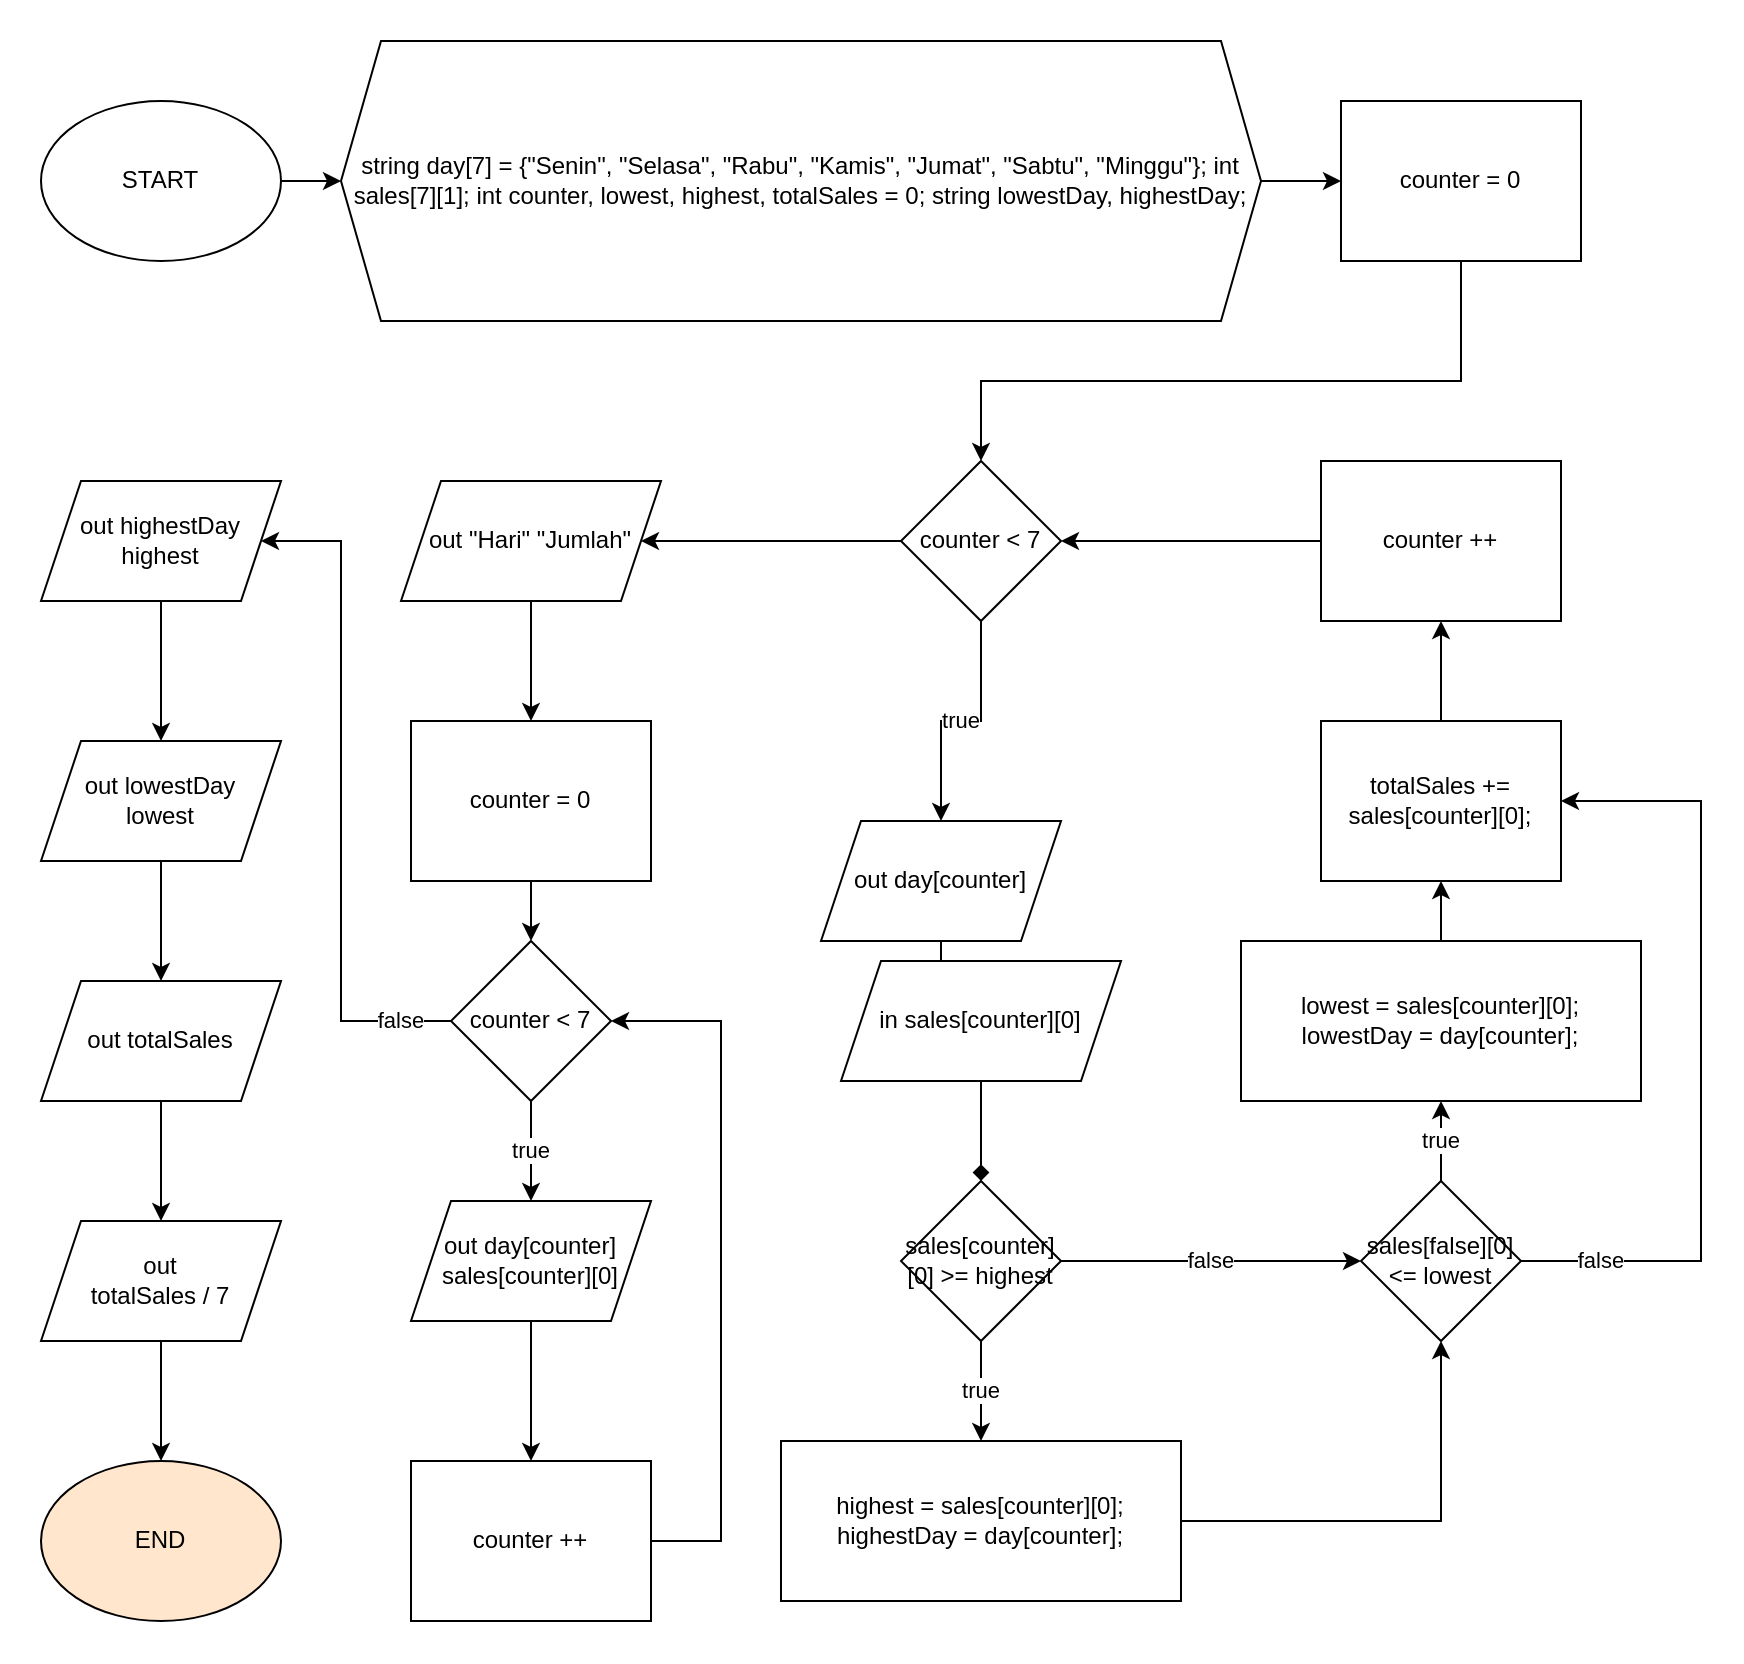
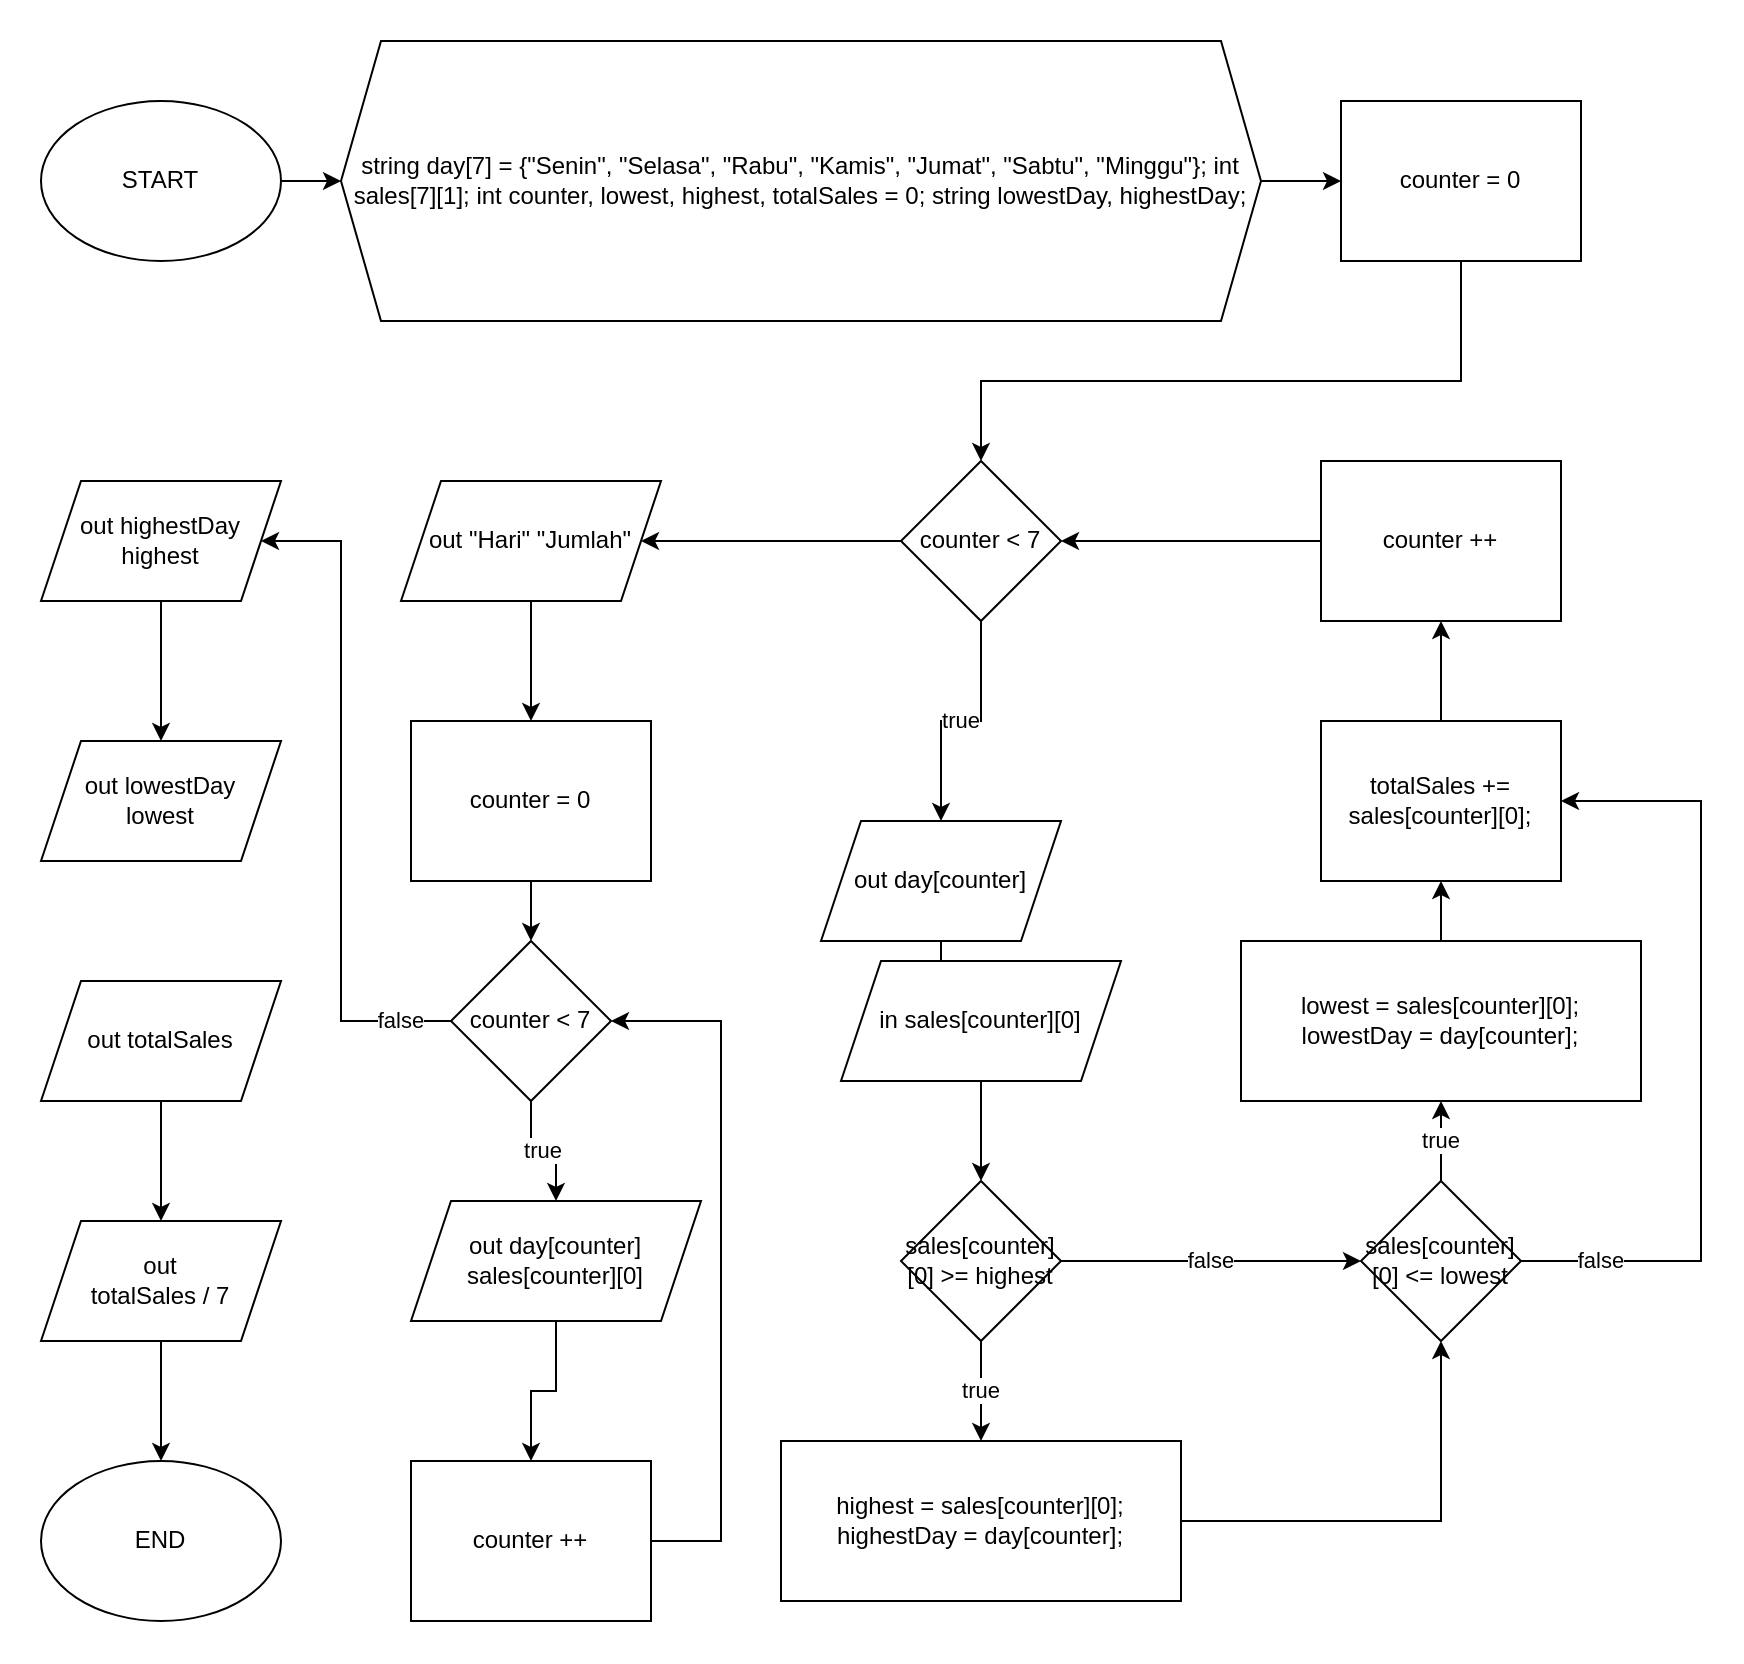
edge "out lowestDay lowest" -> "out totalSales": removed
edge "in sales[counter][0]" -> "sales[counter][0] >= highest": arrowhead diamond -> classic
node "out day[counter] sales[counter][0]": size 240x120 -> 290x120
node "sales[false][0] <= lowest": label "sales[false][0] <= lowest" -> "sales[counter][0] <= lowest"
node "END": fillcolor #ffe6cc -> #ffffff
